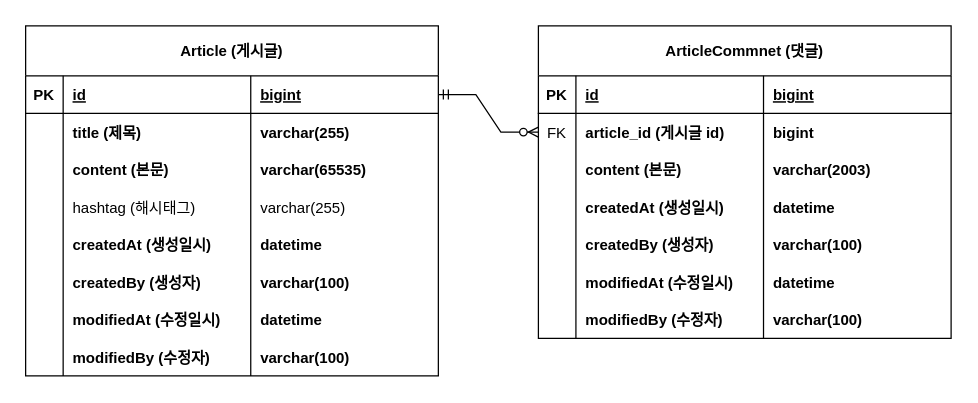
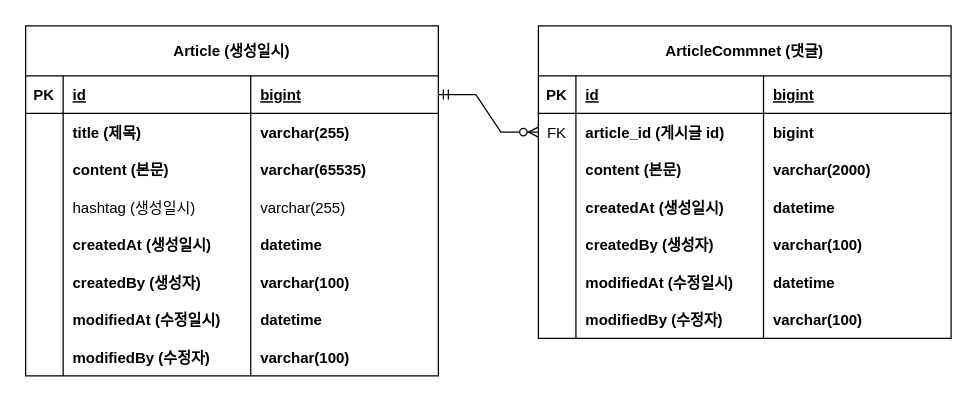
node "Article (게시글)": label "Article (게시글)" -> "Article (생성일시)"
node "varchar(2003)": label "varchar(2003)" -> "varchar(2000)"
node "hashtag (해시태그)": label "hashtag (해시태그)" -> "hashtag (생성일시)"
